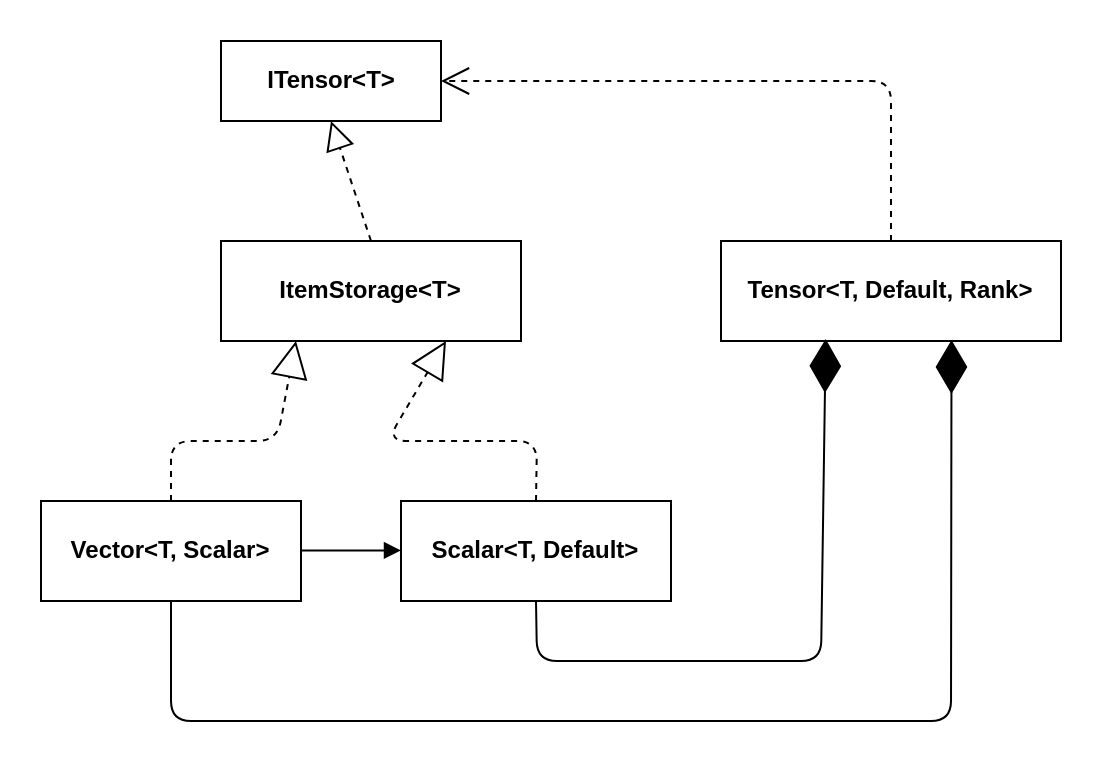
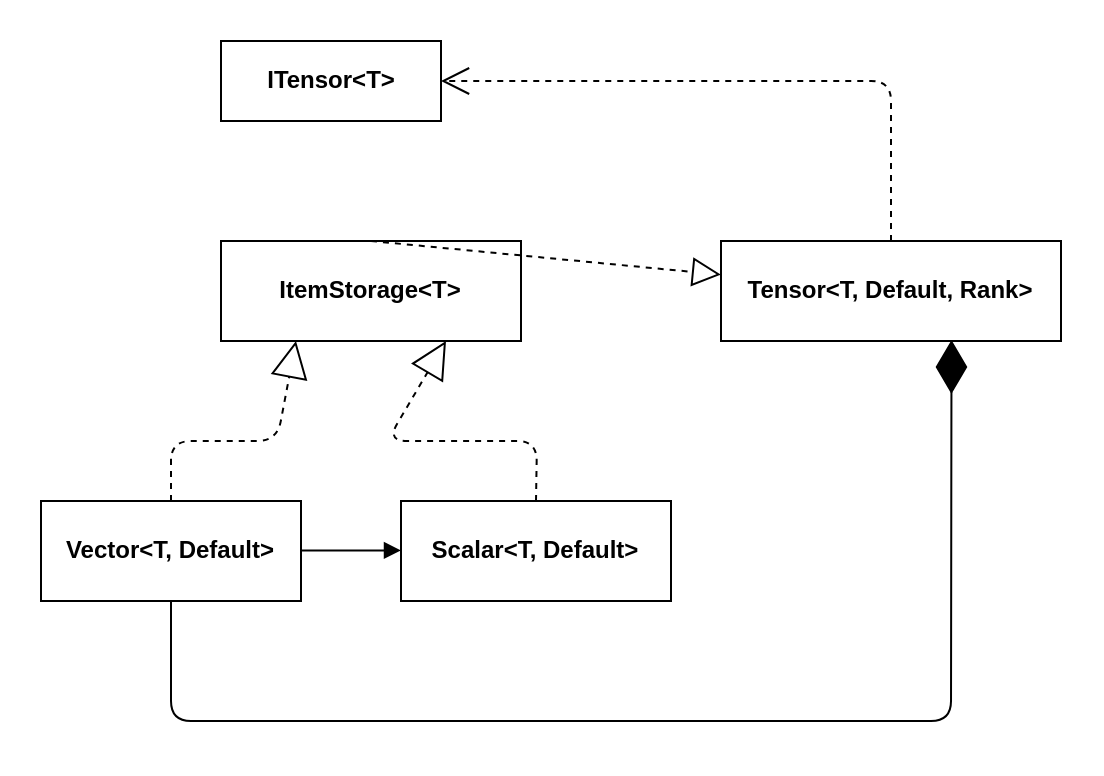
edge "ItemStorage<T>" -> "ITensor<T>": now "ItemStorage<T>" -> "Tensor<T, Default, Rank>"
node "Vector<T, Scalar>": label "Vector<T, Scalar>" -> "Vector<T, Default>"
edge "Scalar<T, Default>" -> "Tensor<T, Default, Rank>": removed
